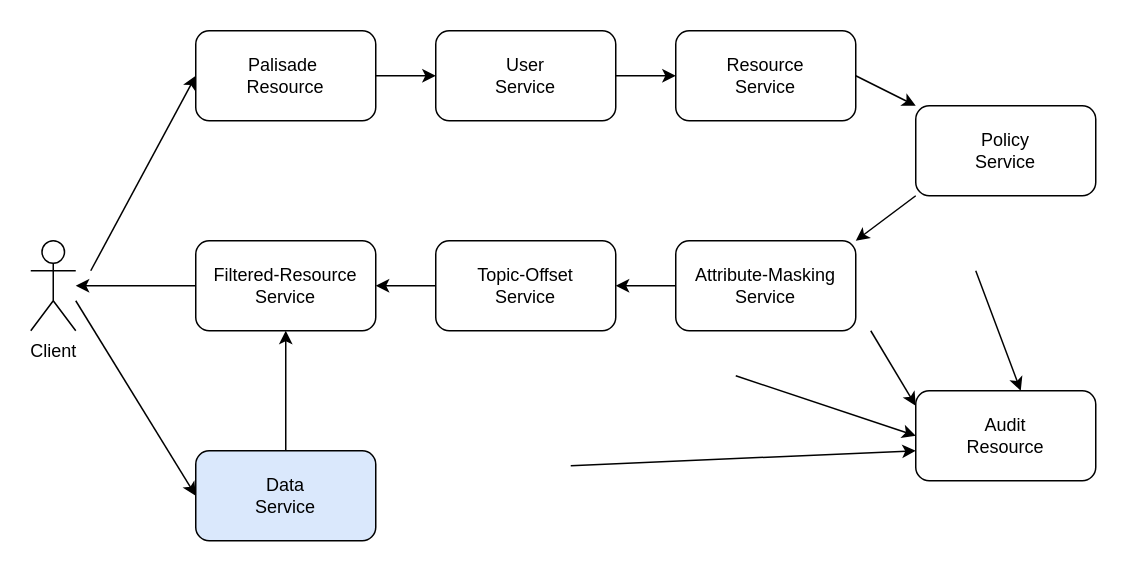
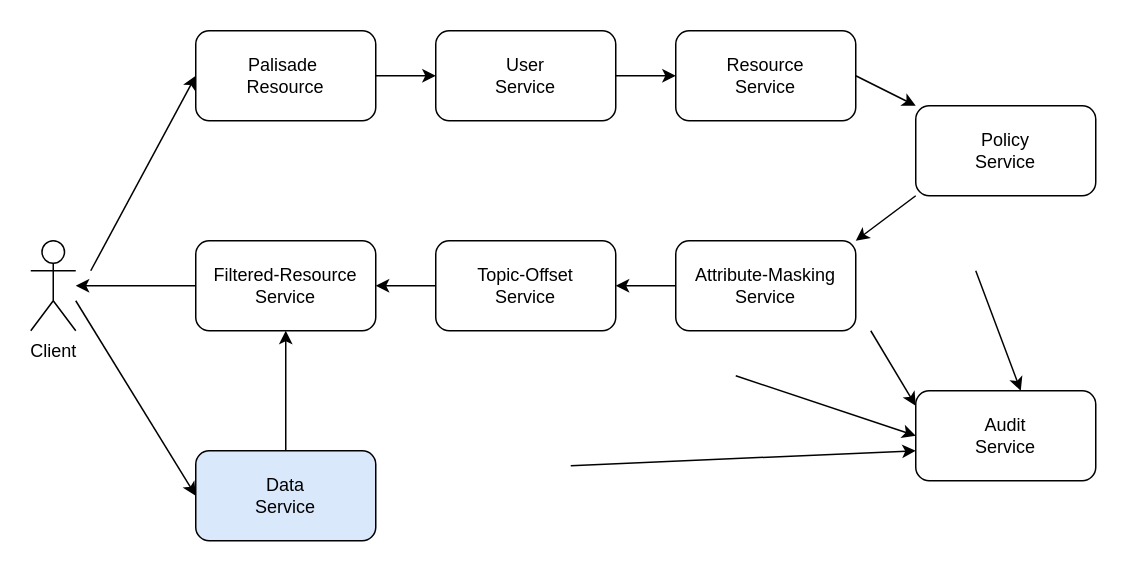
node "Audit Resource": label "Audit Resource" -> "Audit Service"
